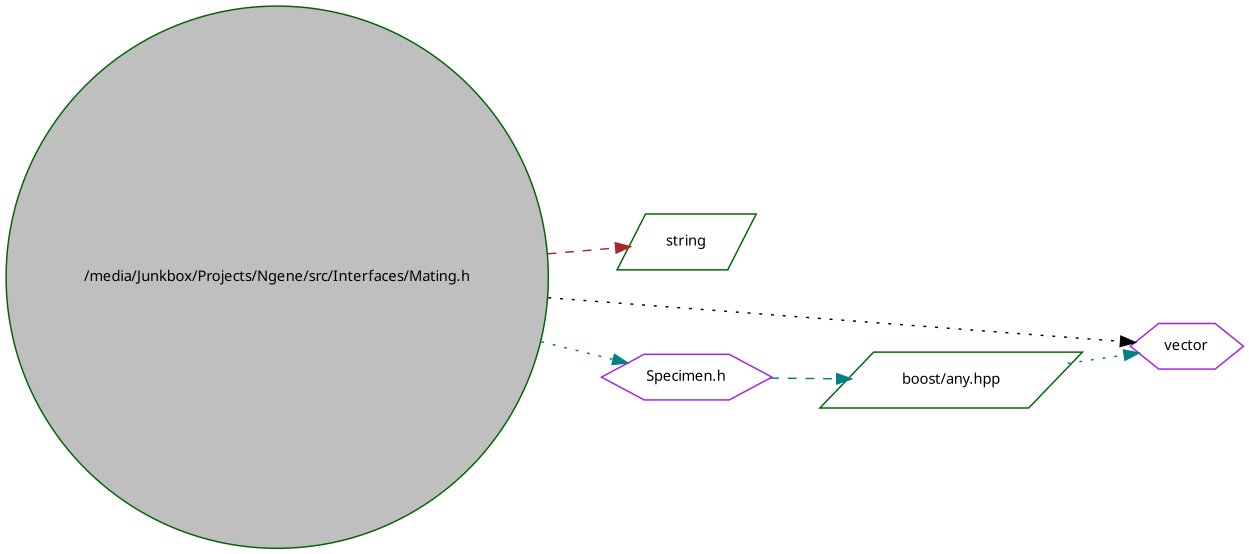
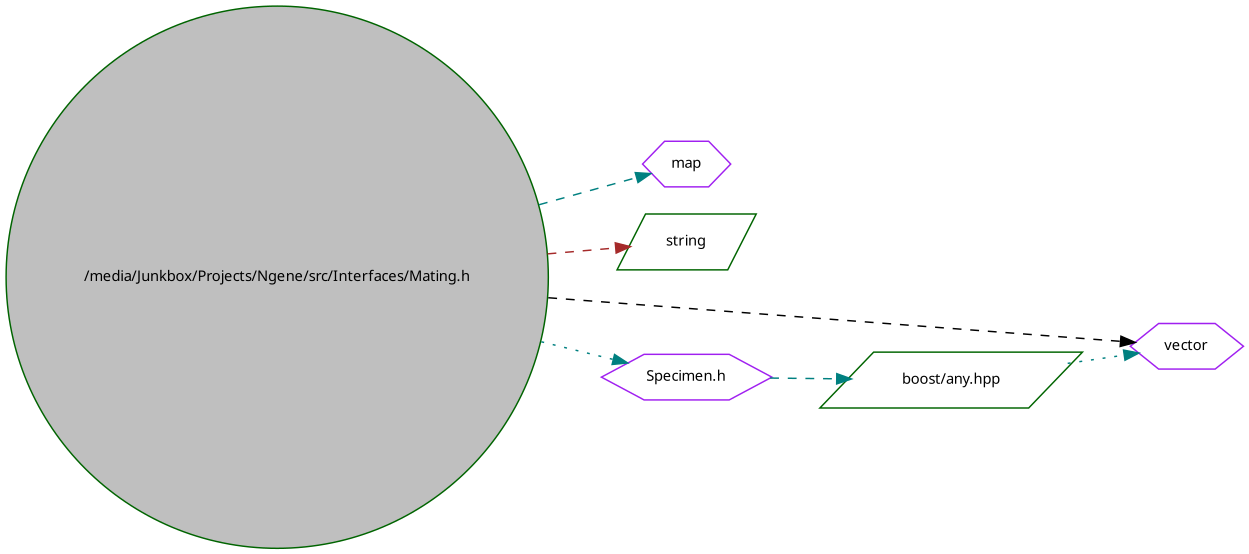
node "map": added
edge "/media/Junkbox/Projects/Ngene/src/Interfaces/Mating.h" -> "vector": style dotted -> dashed
